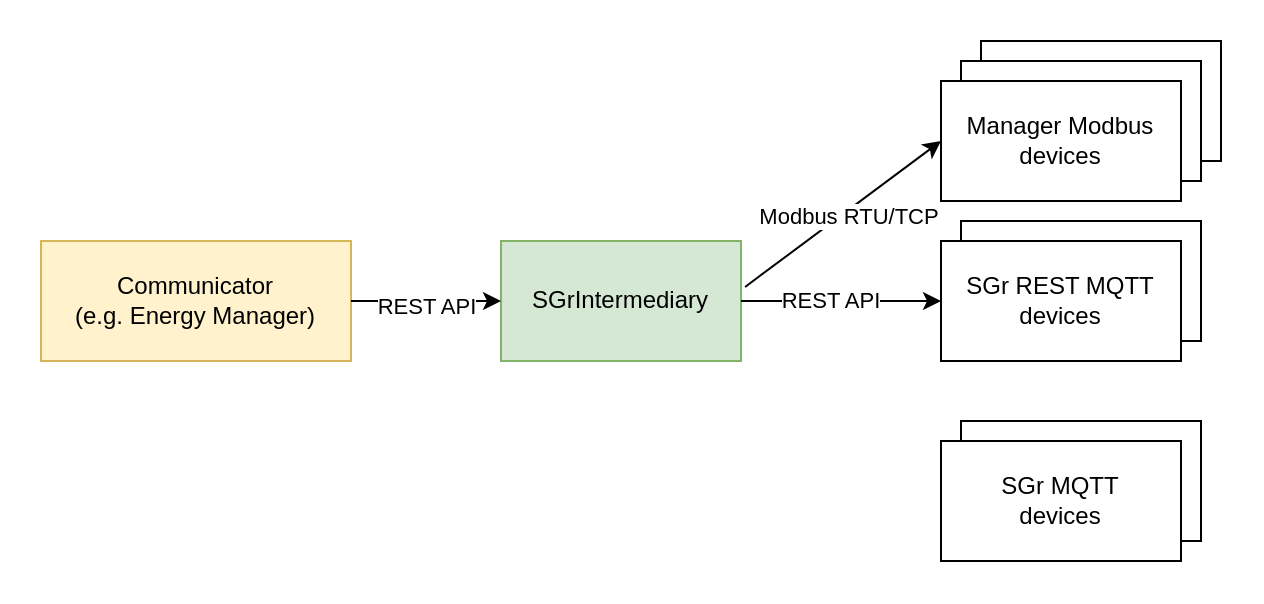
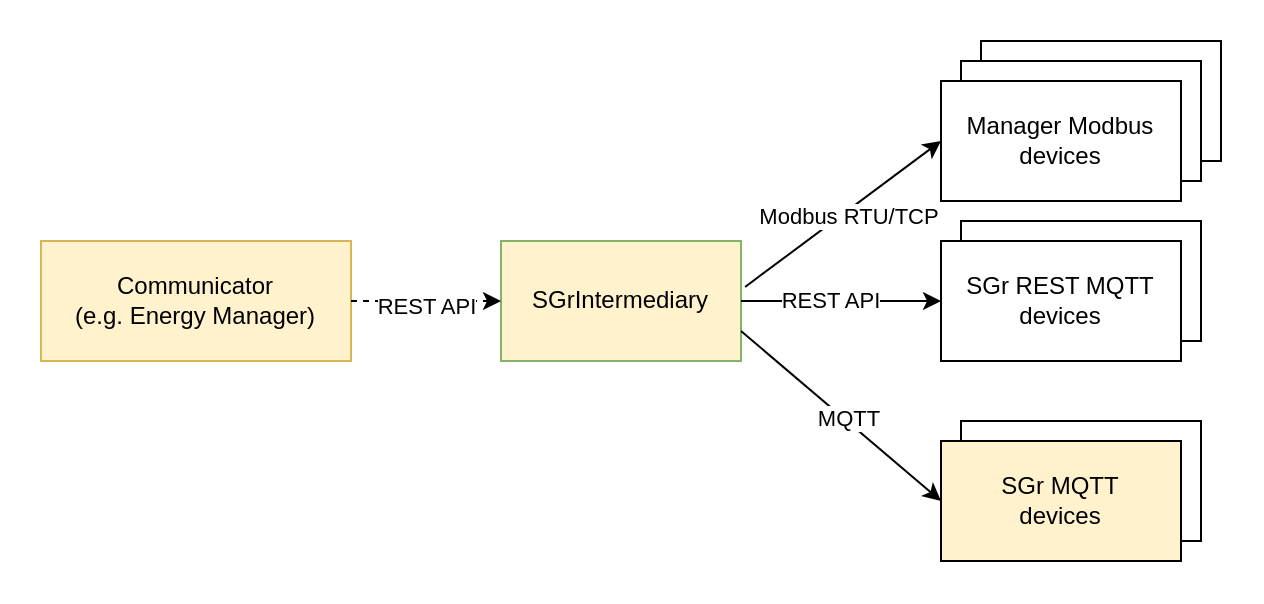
edge "Communicator (e.g. Energy Manager)" -> "SGrIntermediary": style solid -> dashed
node "SGrIntermediary": fillcolor #d5e8d4 -> #fff2cc
edge "SGrIntermediary" -> "SGr MQTT devices": added, label "MQTT"
node "SGr MQTT devices": fillcolor #ffffff -> #fff2cc
